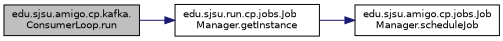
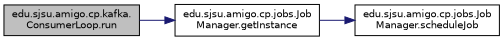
node "edu.sjsu.run.cp.jobs.Job Manager.getInstance": label "edu.sjsu.run.cp.jobs.Job Manager.getInstance" -> "edu.sjsu.amigo.cp.jobs.Job Manager.getInstance"
